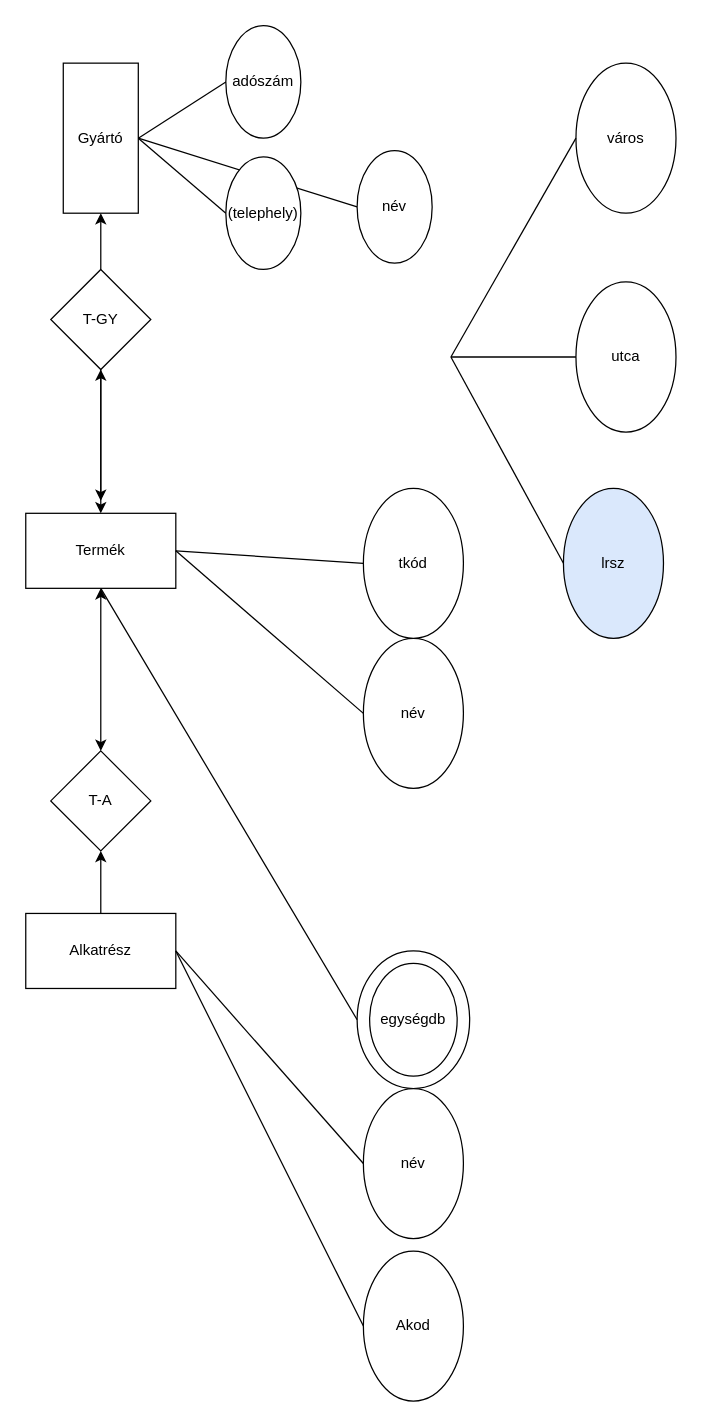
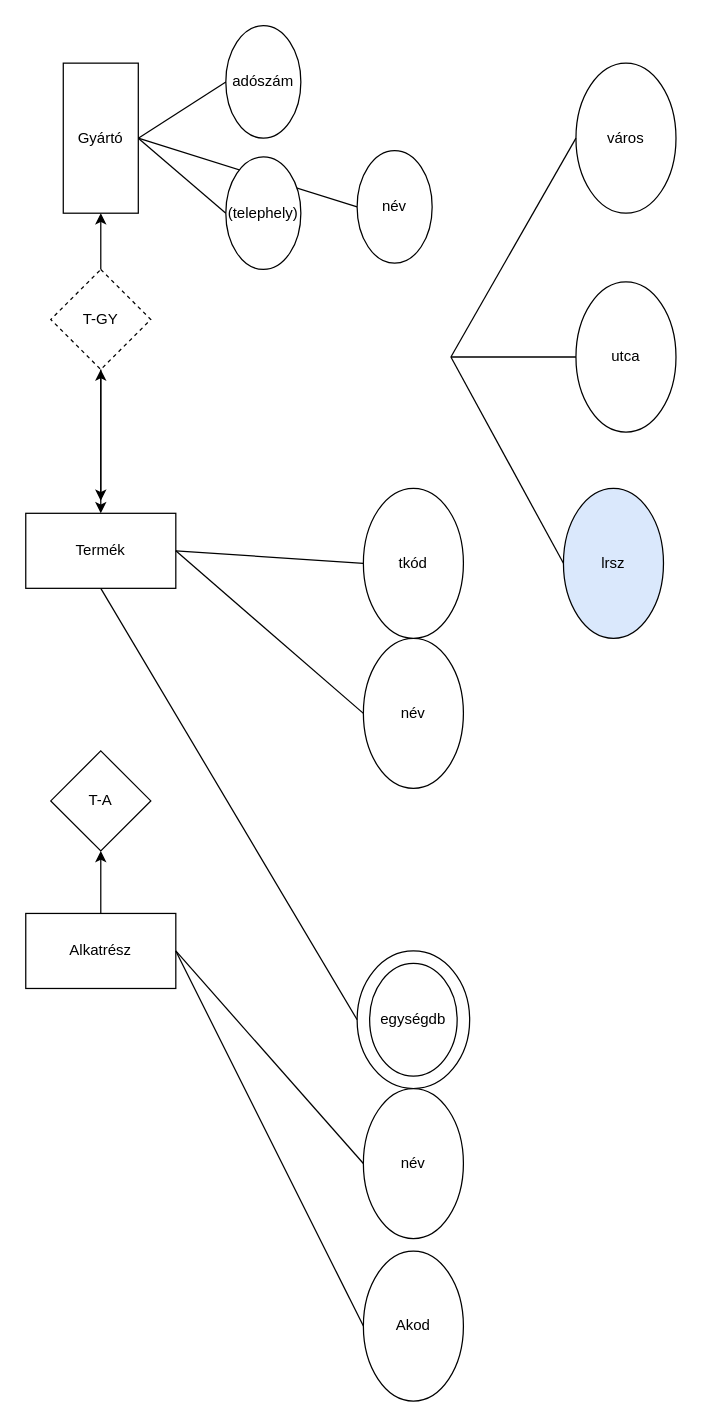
node "T-GY": style solid -> dashed
edge "Termék" -- "T-A": removed
